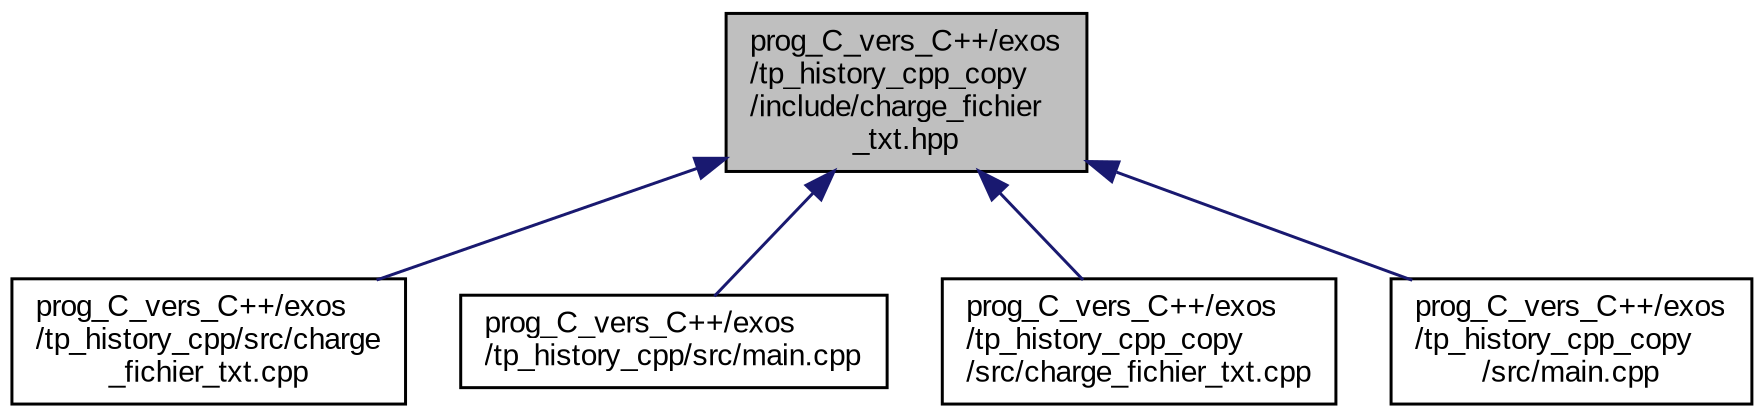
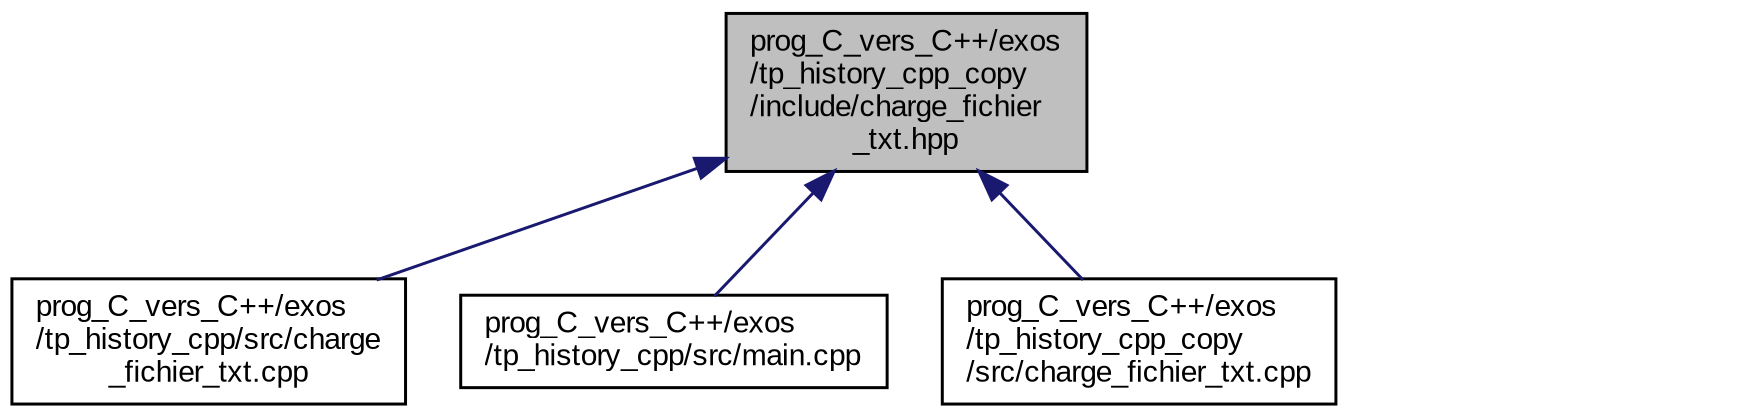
node "prog_C_vers_C++/exos /tp_history_cpp_copy /src/main.cpp": removed
